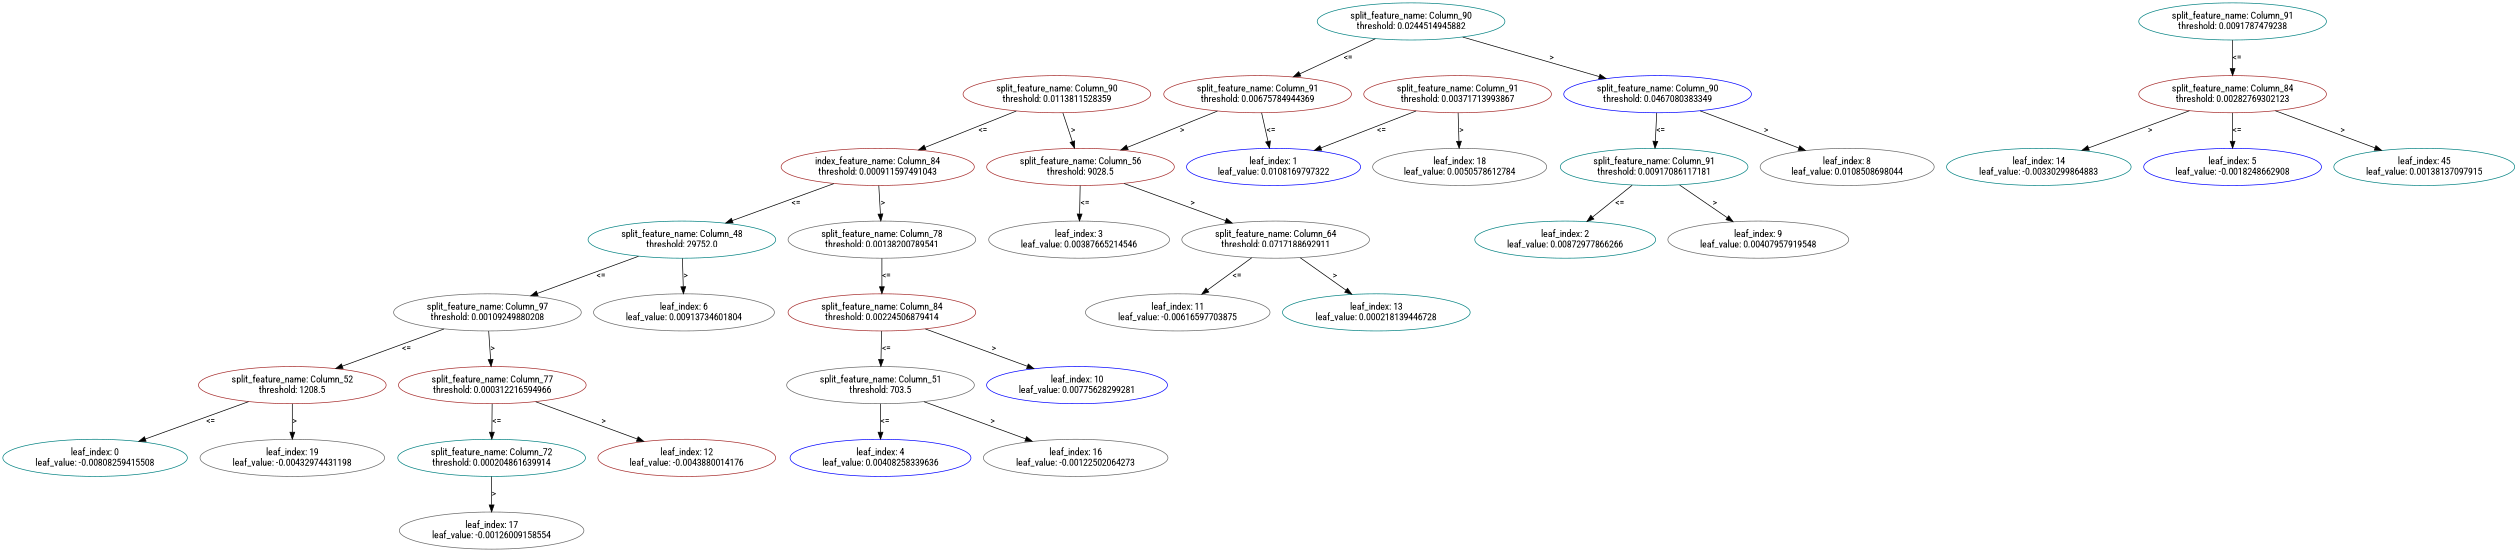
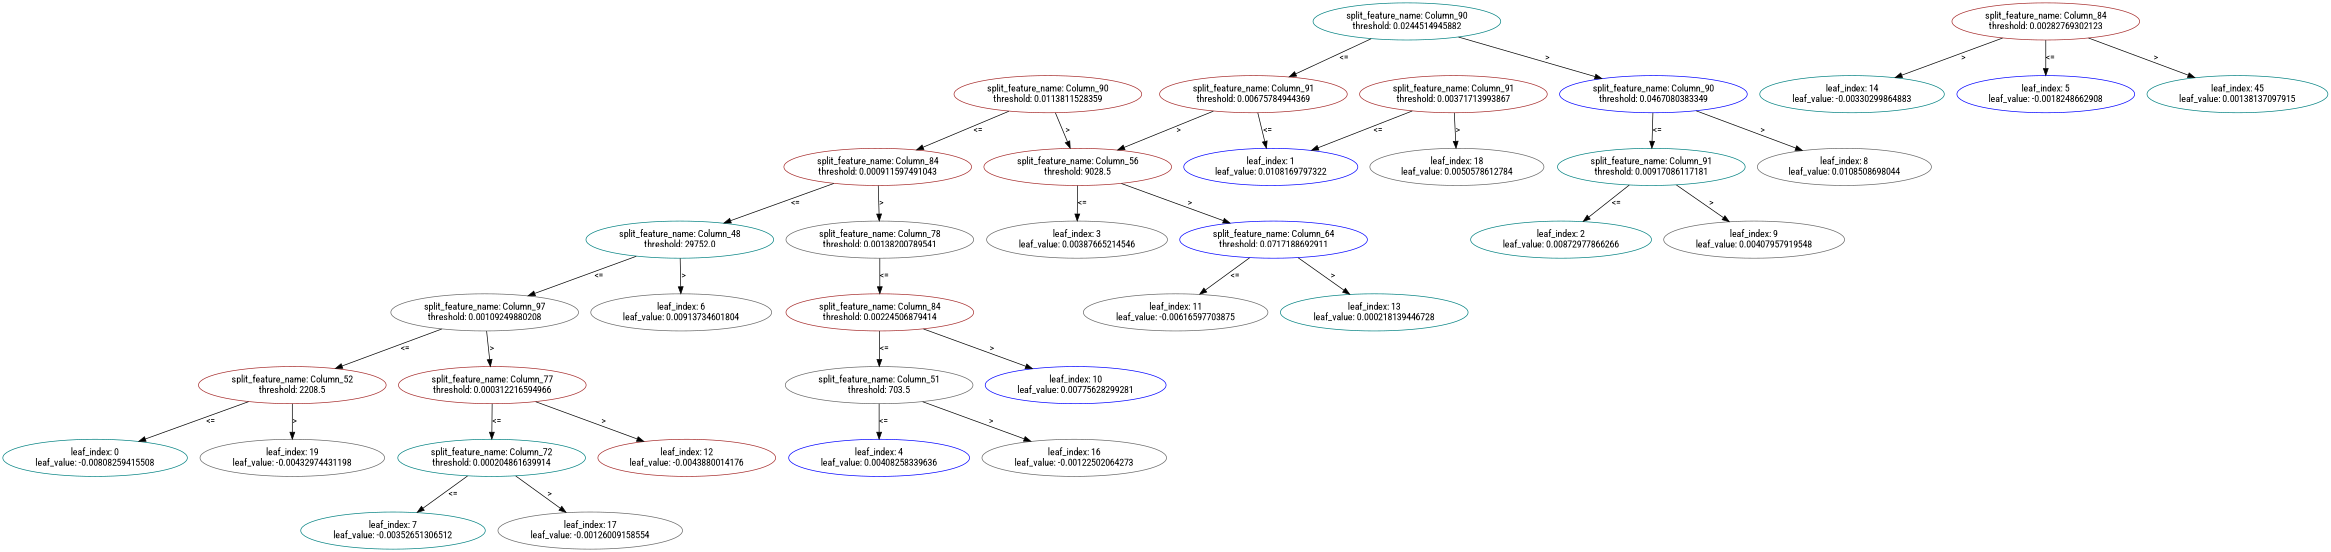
node "split_feature_name: Column_91 threshold: 0.0091787479238": removed
node "index_feature_name: Column_84 threshold: 0.000911597491043": label "index_feature_name: Column_84 threshold: 0.000911597491043" -> "split_feature_name: Column_84 threshold: 0.000911597491043"
node "split_feature_name: Column_64 threshold: 0.0717188692911": color gray40 -> blue
node "split_feature_name: Column_52 threshold: 1208.5": label "split_feature_name: Column_52 threshold: 1208.5" -> "split_feature_name: Column_52 threshold: 2208.5"
node "leaf_index: 7 leaf_value: -0.00352651306512": added
